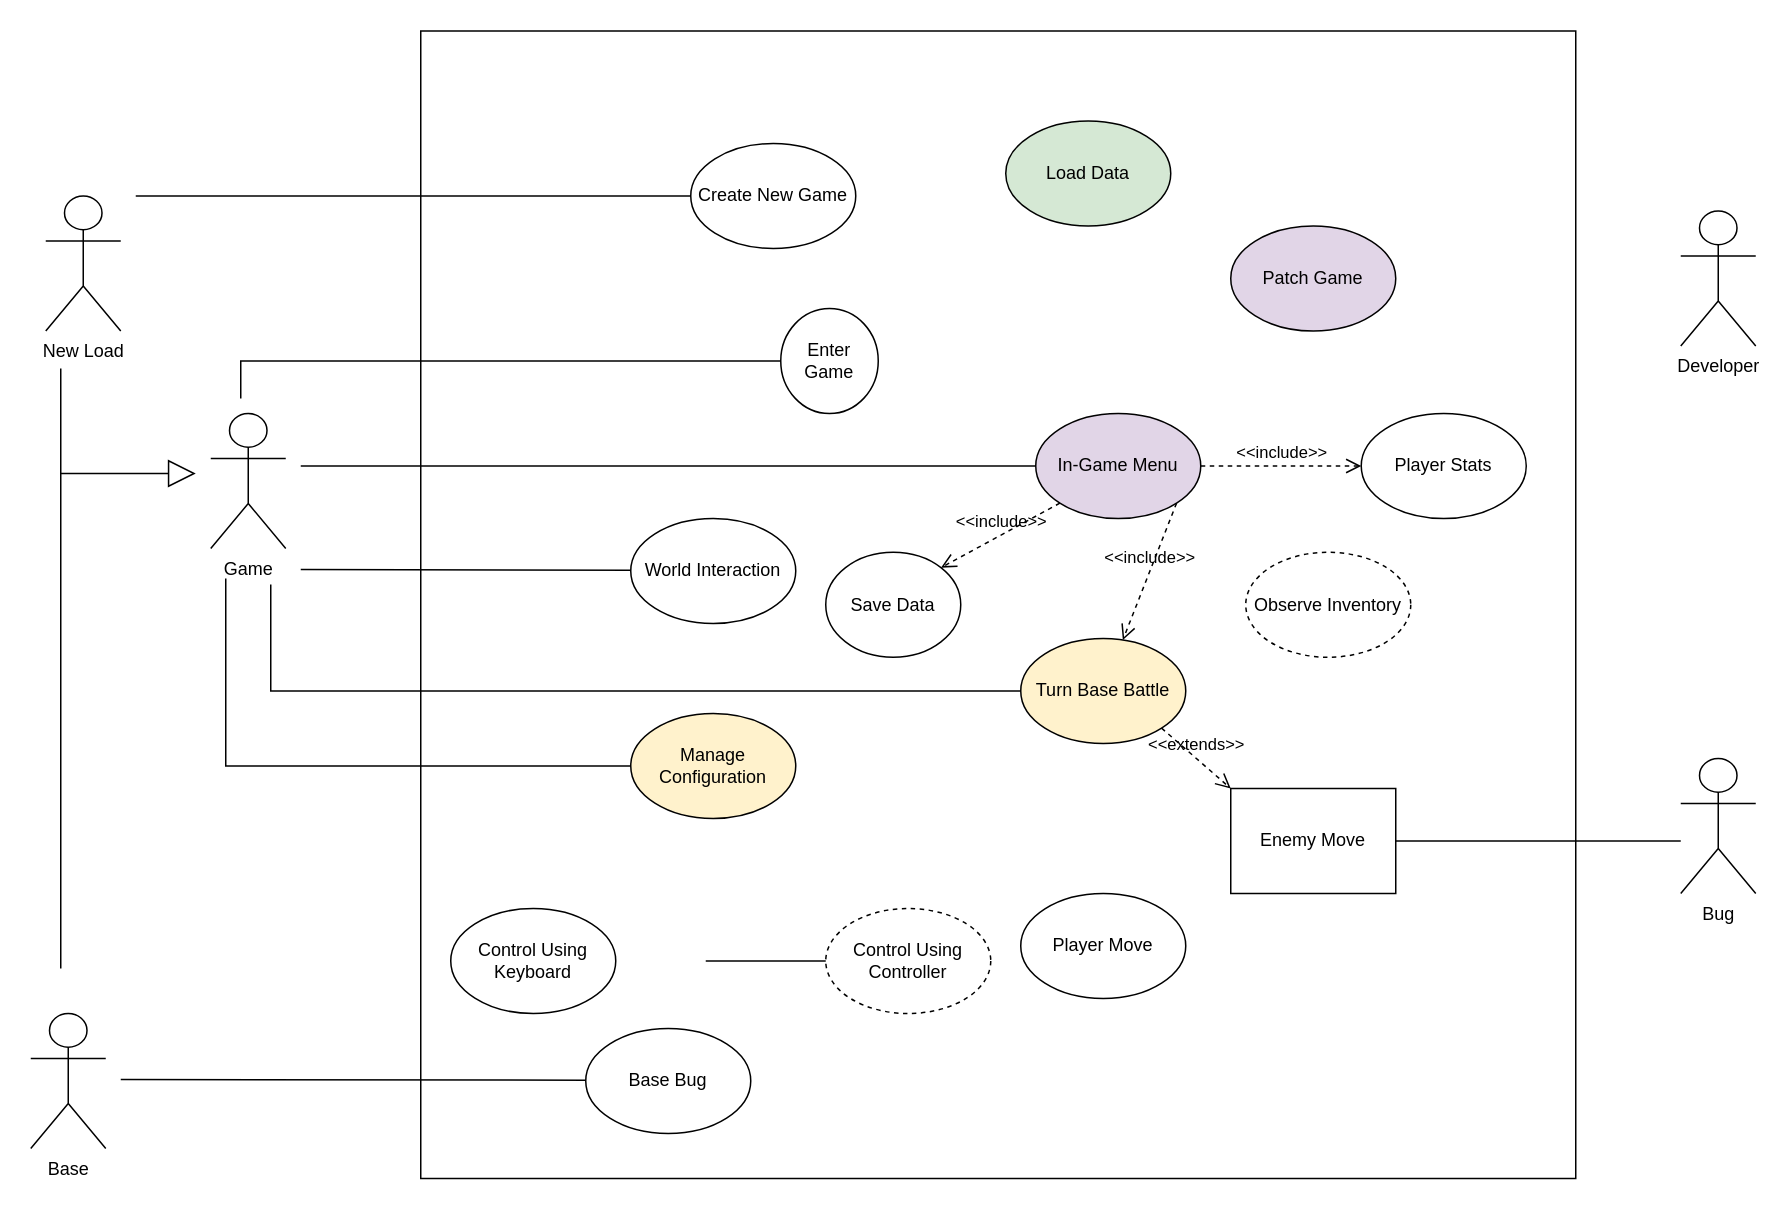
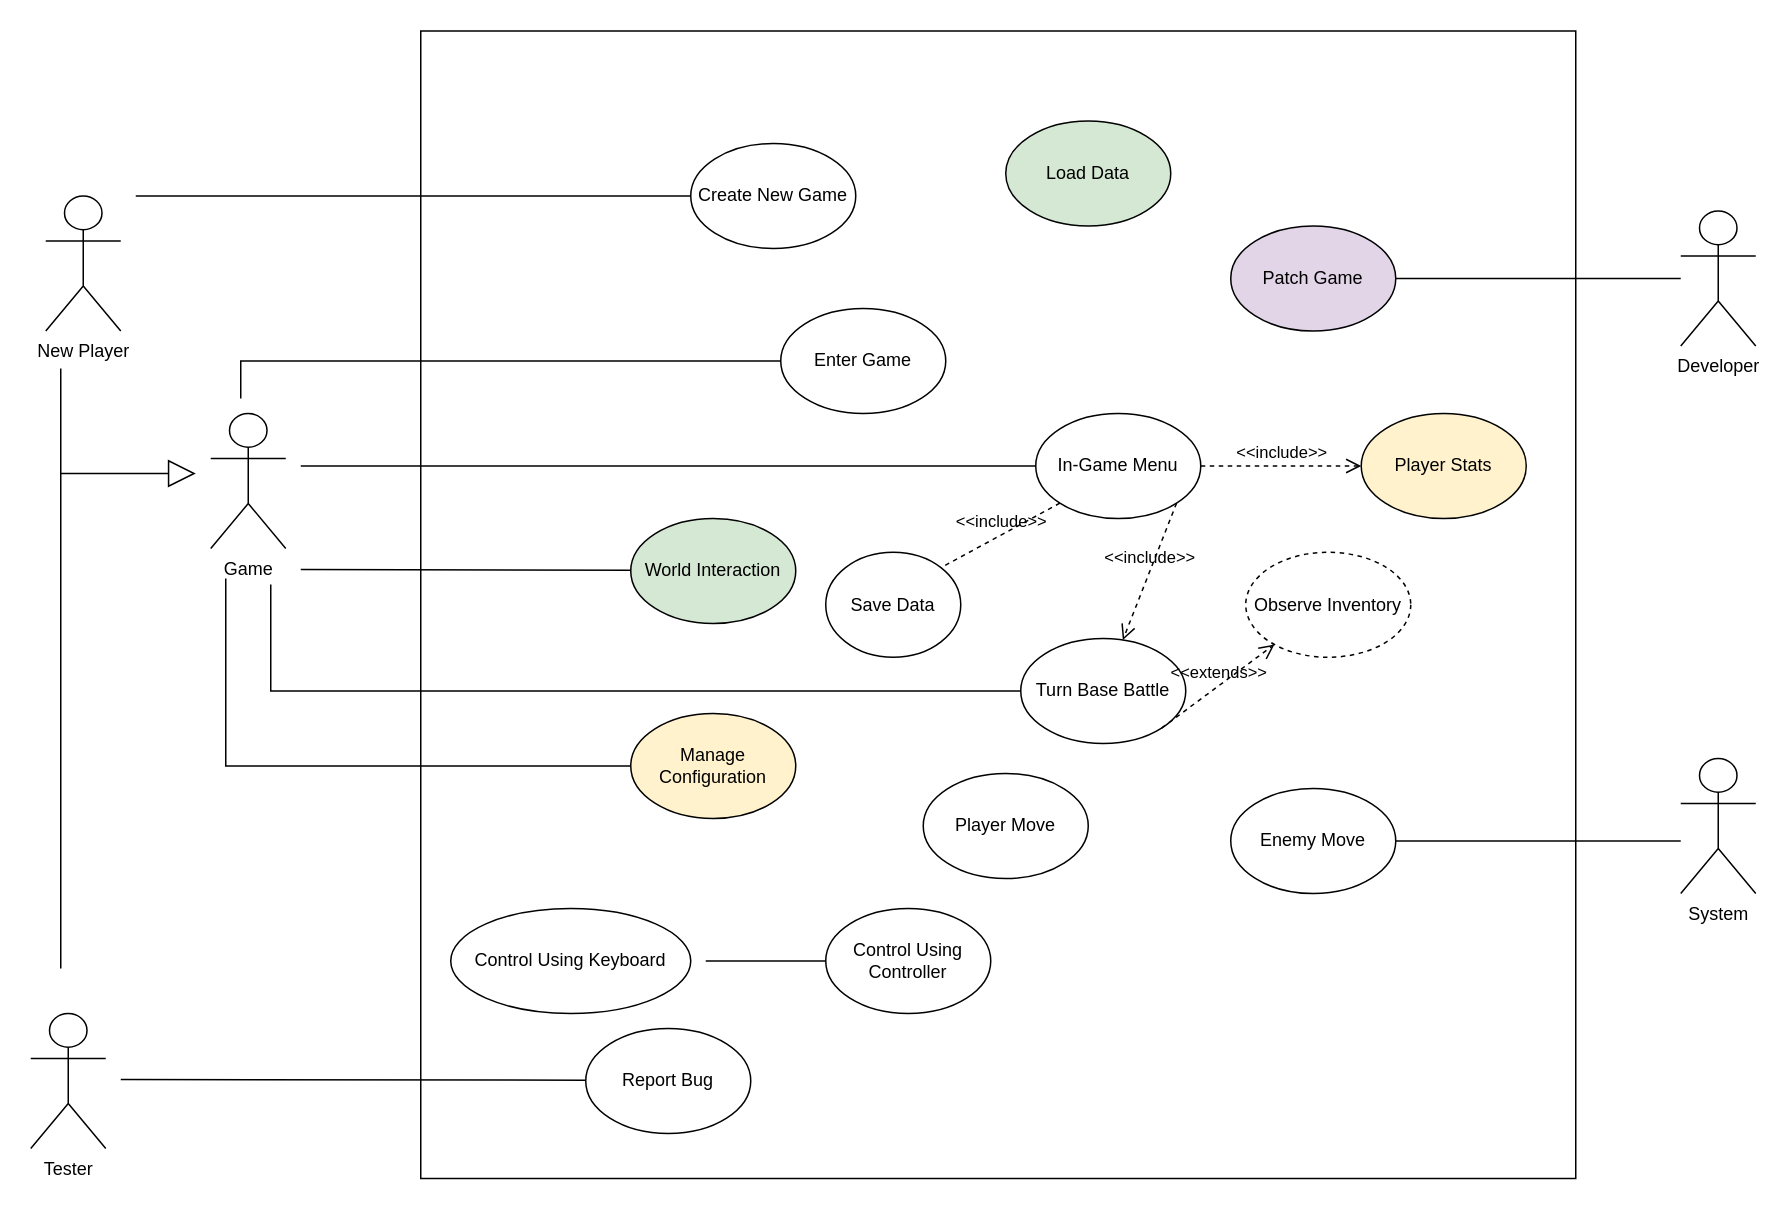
edge "Patch Game" -- "Developer": added
node "New Load": label "New Load" -> "New Player"
node "Enter Game": size 98x105 -> 165x105
node "In-Game Menu": fillcolor #e1d5e7 -> #ffffff
node "Player Stats": fillcolor #ffffff -> #fff2cc
edge "In-Game Menu" -> "Save Data": arrowhead open -> none
node "World Interaction": fillcolor #ffffff -> #d5e8d4
node "Turn Base Battle": fillcolor #fff2cc -> #ffffff
edge "Turn Base Battle" -> "Enemy Move": now "Turn Base Battle" -> "Observe Inventory"
node "Enemy Move": shape rectangle -> ellipse
node "Bug": label "Bug" -> "System"
node "Player Move": moved (1103, 946) -> (1006, 826)
node "Control Using Keyboard": size 165x105 -> 240x105
node "Control Using Controller": style dashed -> solid
node "Base Bug": label "Base Bug" -> "Report Bug"
node "Base": label "Base" -> "Tester"
